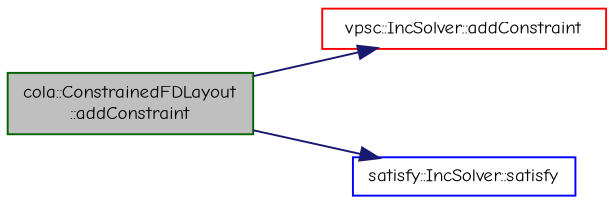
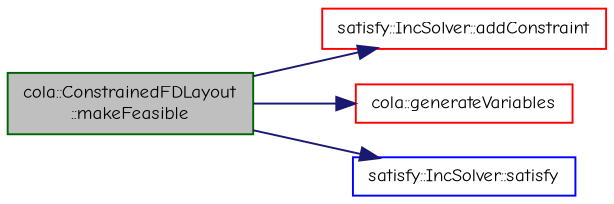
node "vpsc::IncSolver::addConstraint": label "vpsc::IncSolver::addConstraint" -> "satisfy::IncSolver::addConstraint"
node "cola::ConstrainedFDLayout ::addConstraint": label "cola::ConstrainedFDLayout ::addConstraint" -> "cola::ConstrainedFDLayout ::makeFeasible"
node "cola::generateVariables": added
